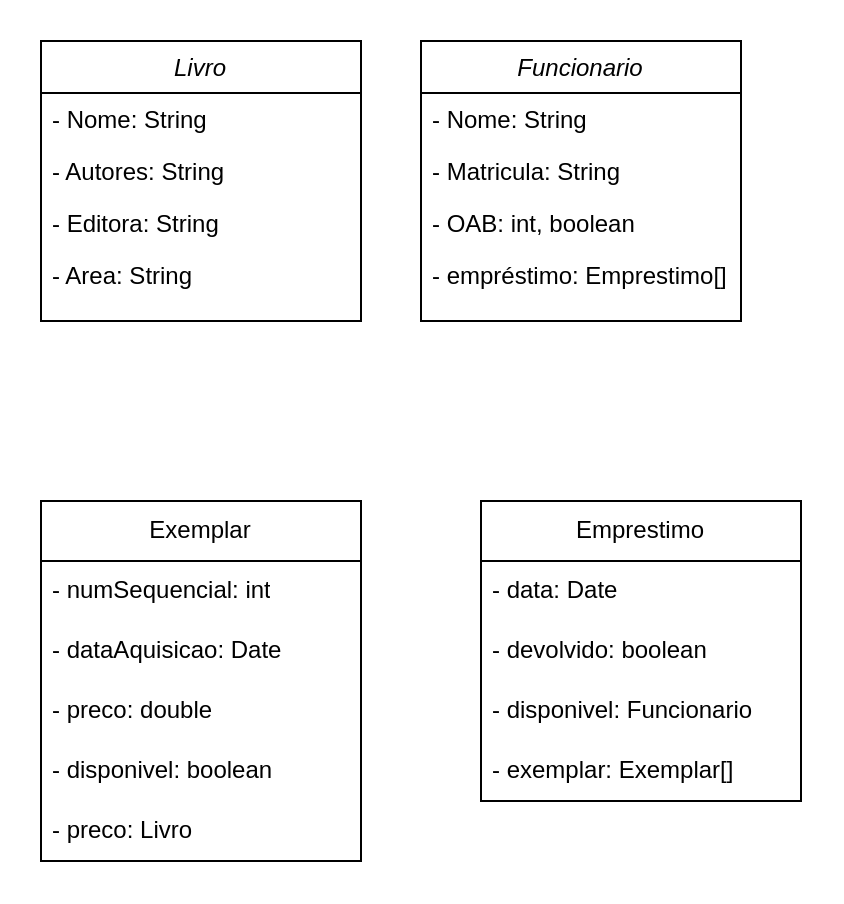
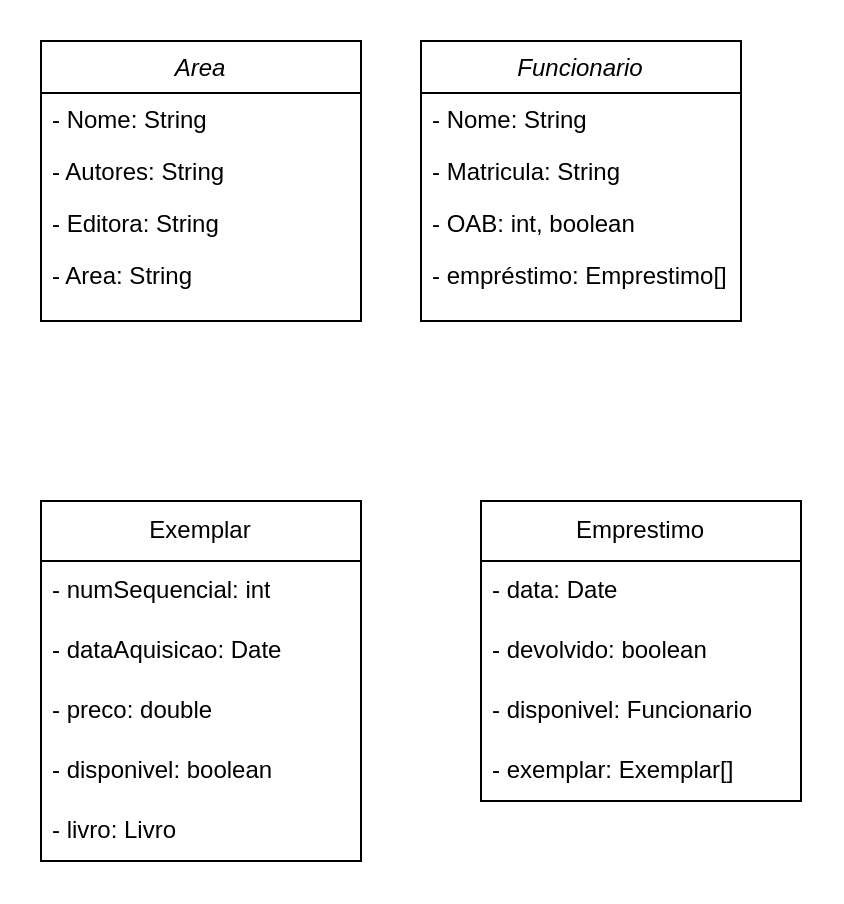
node "Livro": label "Livro" -> "Area"
node "- preco: Livro": label "- preco: Livro" -> "- livro: Livro"
